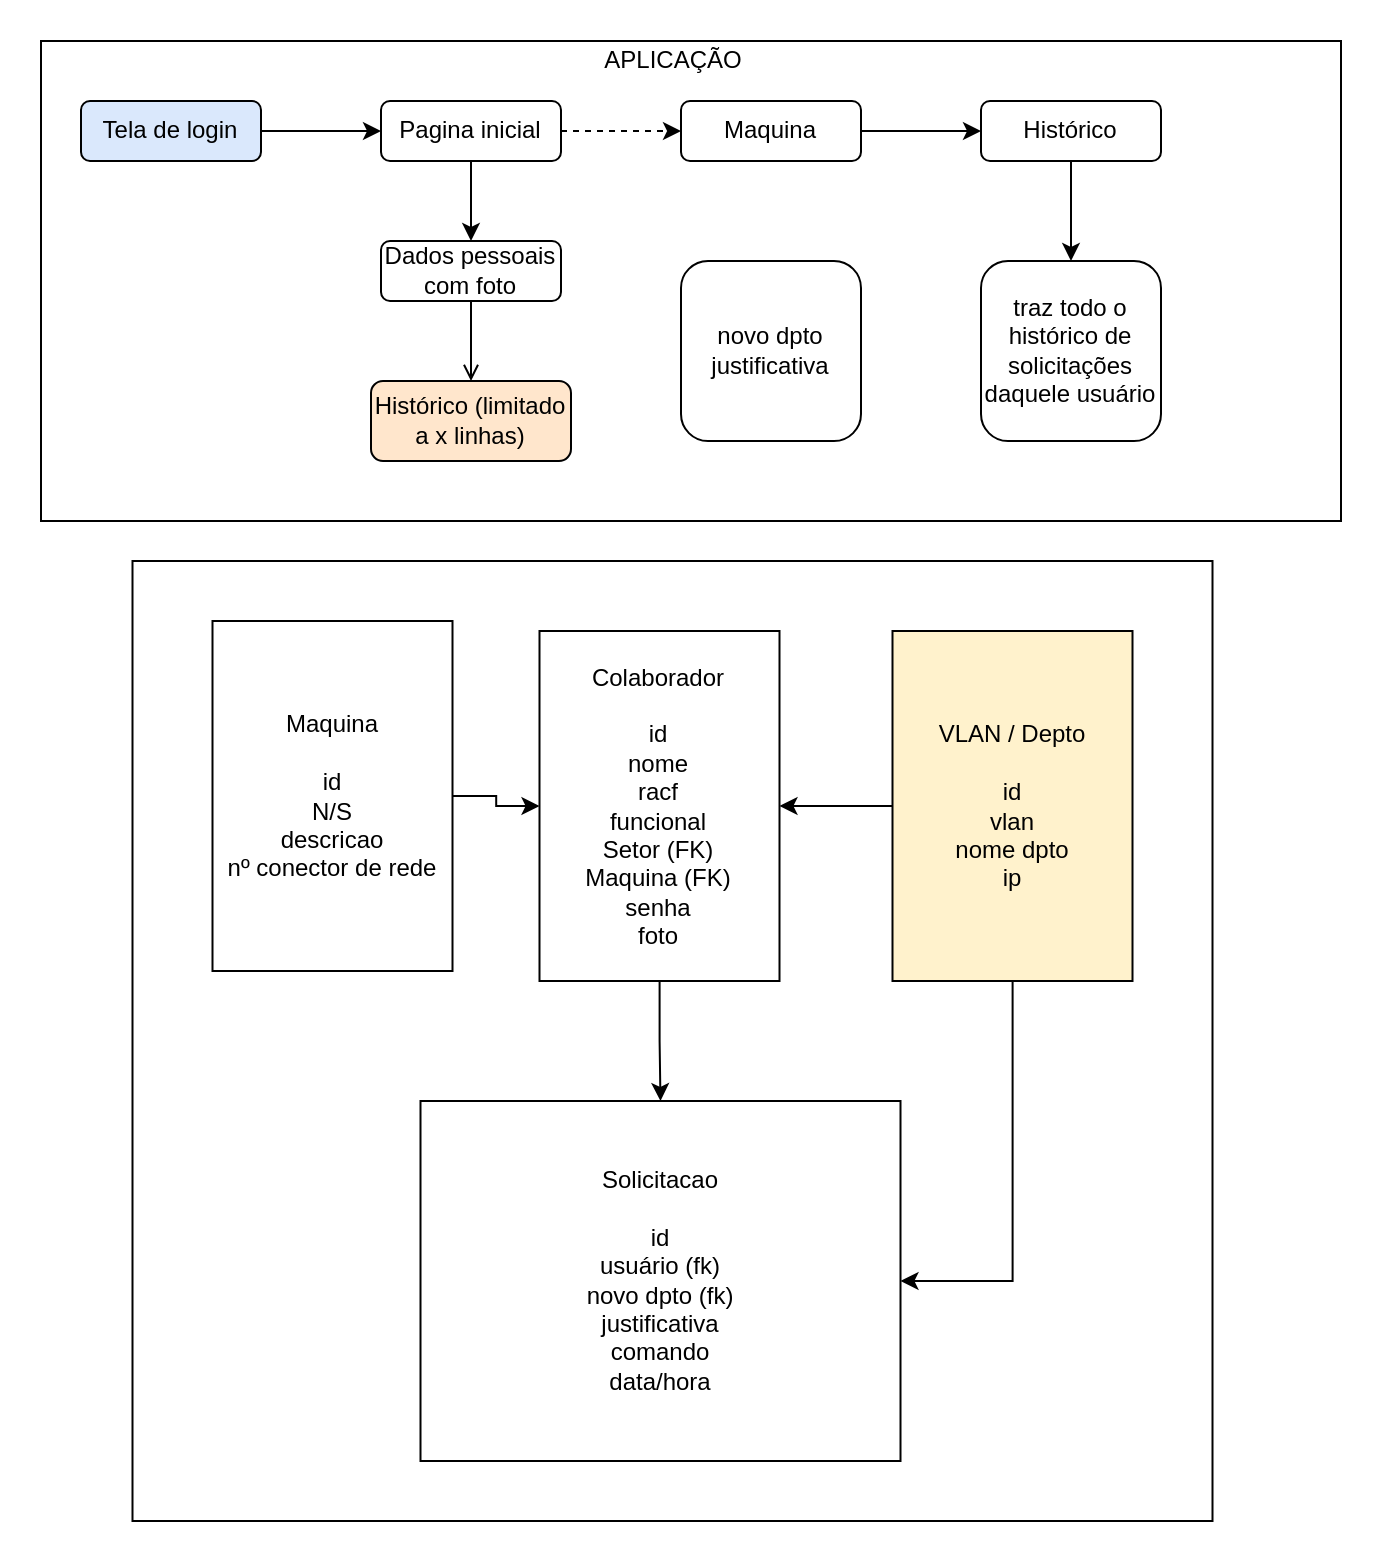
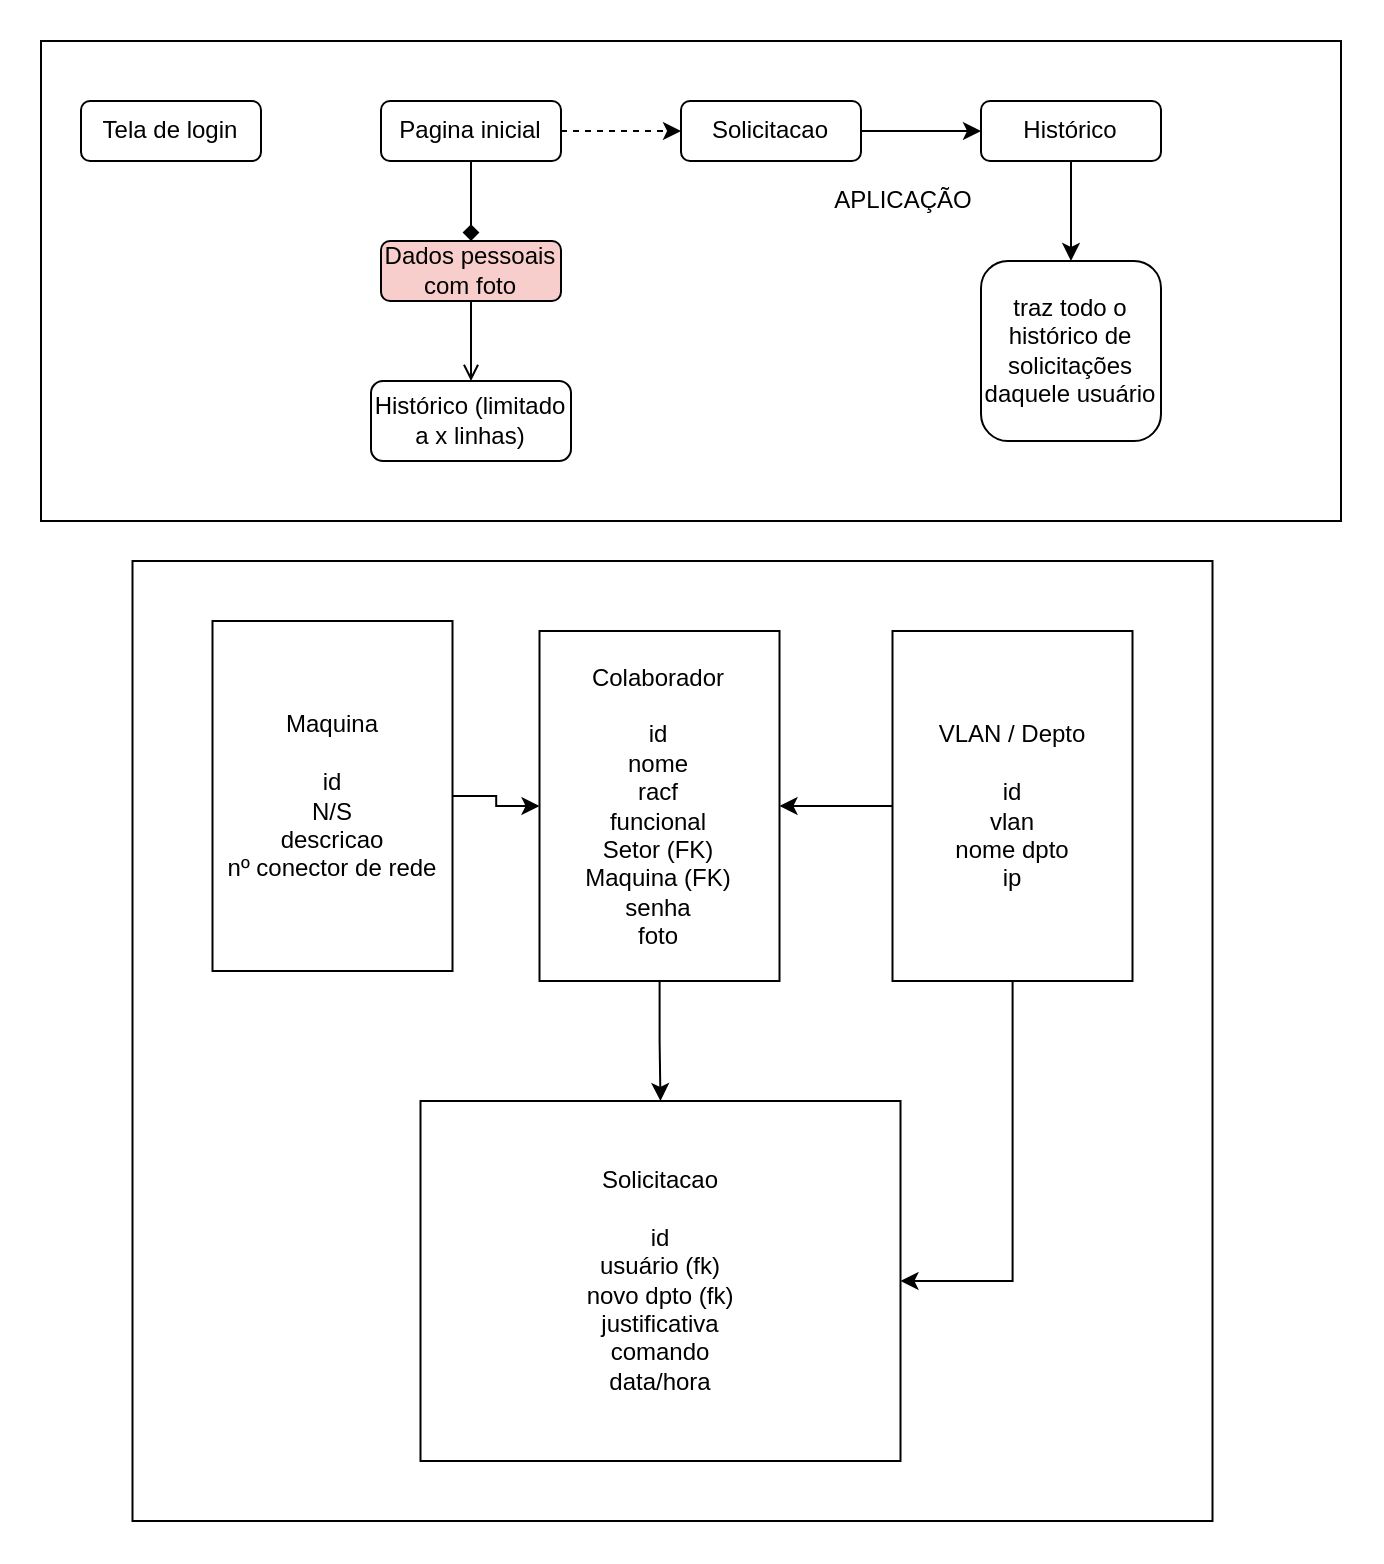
node "APLICAÇÃO": moved (673, 61) -> (903, 201)
node "Tela de login": fillcolor #dae8fc -> #ffffff
edge "Tela de login" -> "Pagina inicial": removed
node "Maquina": label "Maquina" -> "Solicitacao"
edge "Pagina inicial" -> "Dados pessoais com foto": arrowhead classic -> diamond
node "Dados pessoais com foto": fillcolor #ffffff -> #f8cecc
node "novo dpto justificativa": removed
node "Histórico (limitado a x linhas)": fillcolor #ffe6cc -> #ffffff
node "VLAN / Depto id vlan nome dpto ip": fillcolor #fff2cc -> #ffffff
